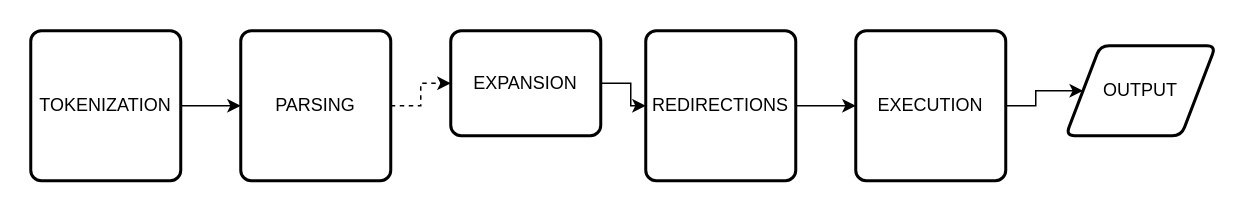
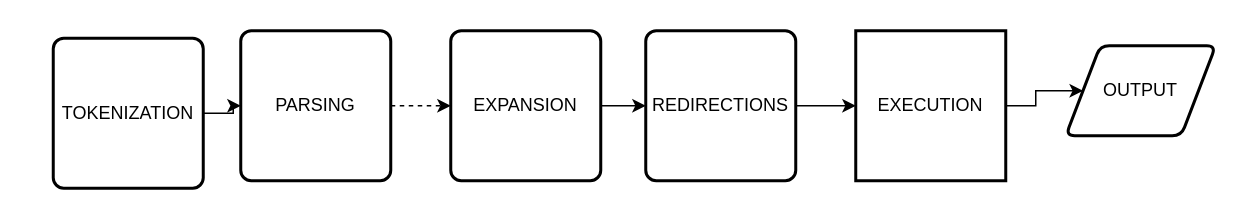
node "EXPANSION": size 150x105 -> 150x150
node "TOKENIZATION": moved (106, 106) -> (128, 113)
node "EXECUTION": shape rounded rectangle -> rectangle
